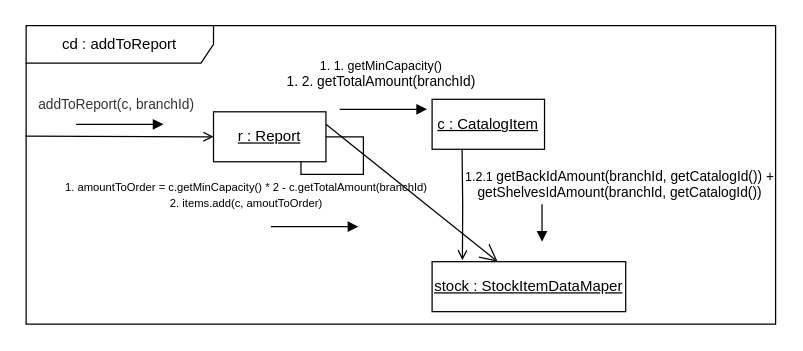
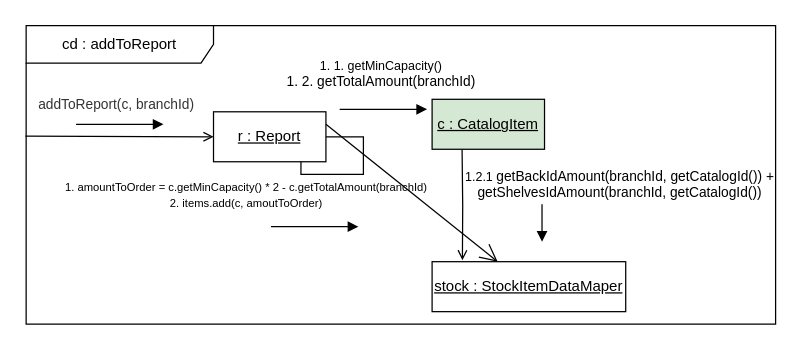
node "c : CatalogItem": fillcolor #ffffff -> #d5e8d4
